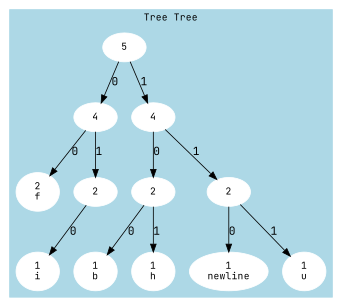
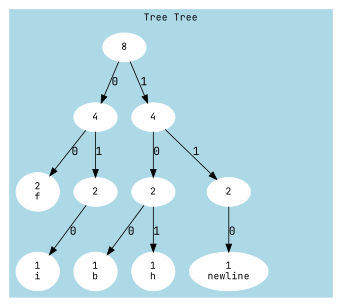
node "5": label "5" -> "8"
node "1 u": removed
